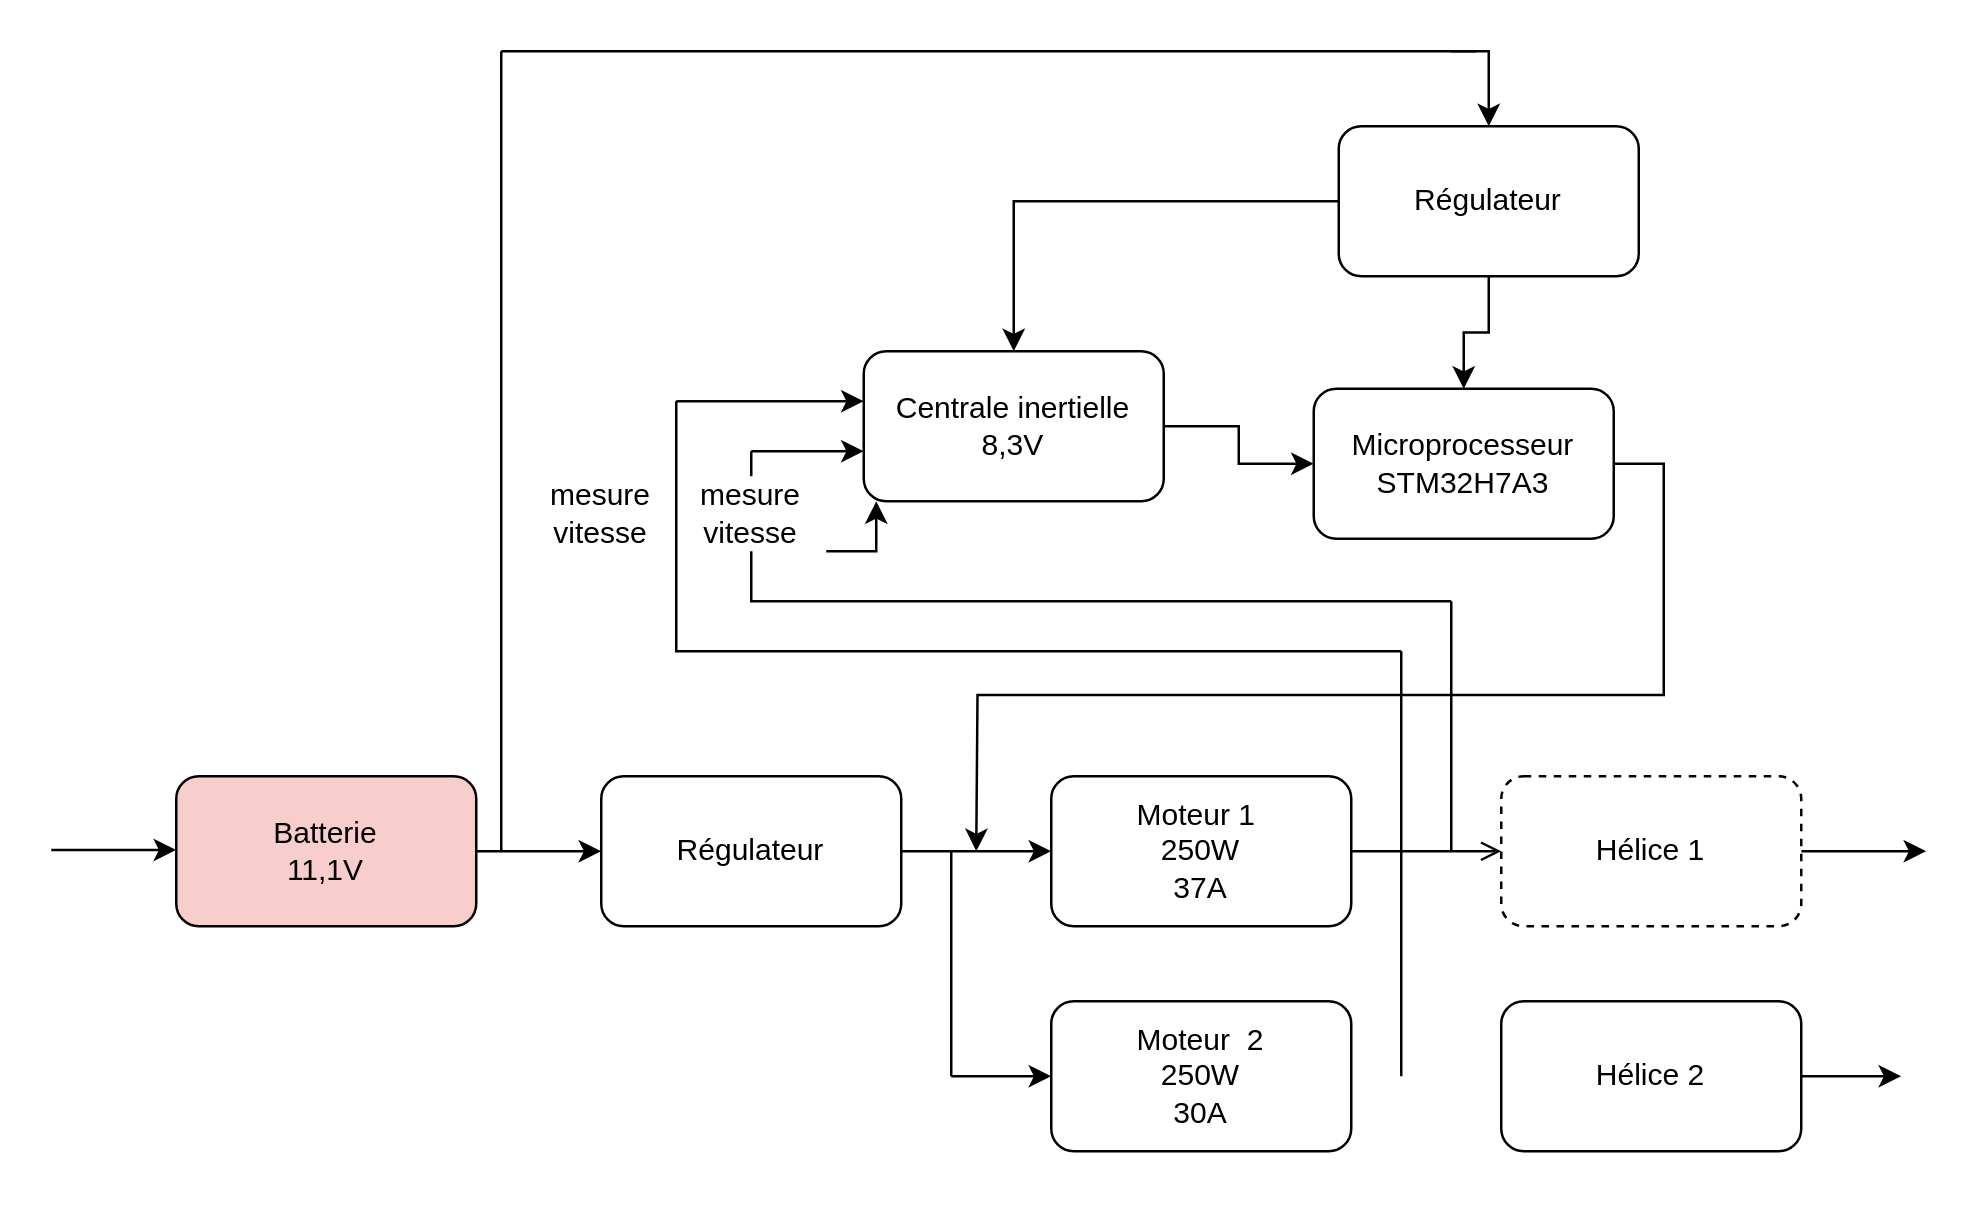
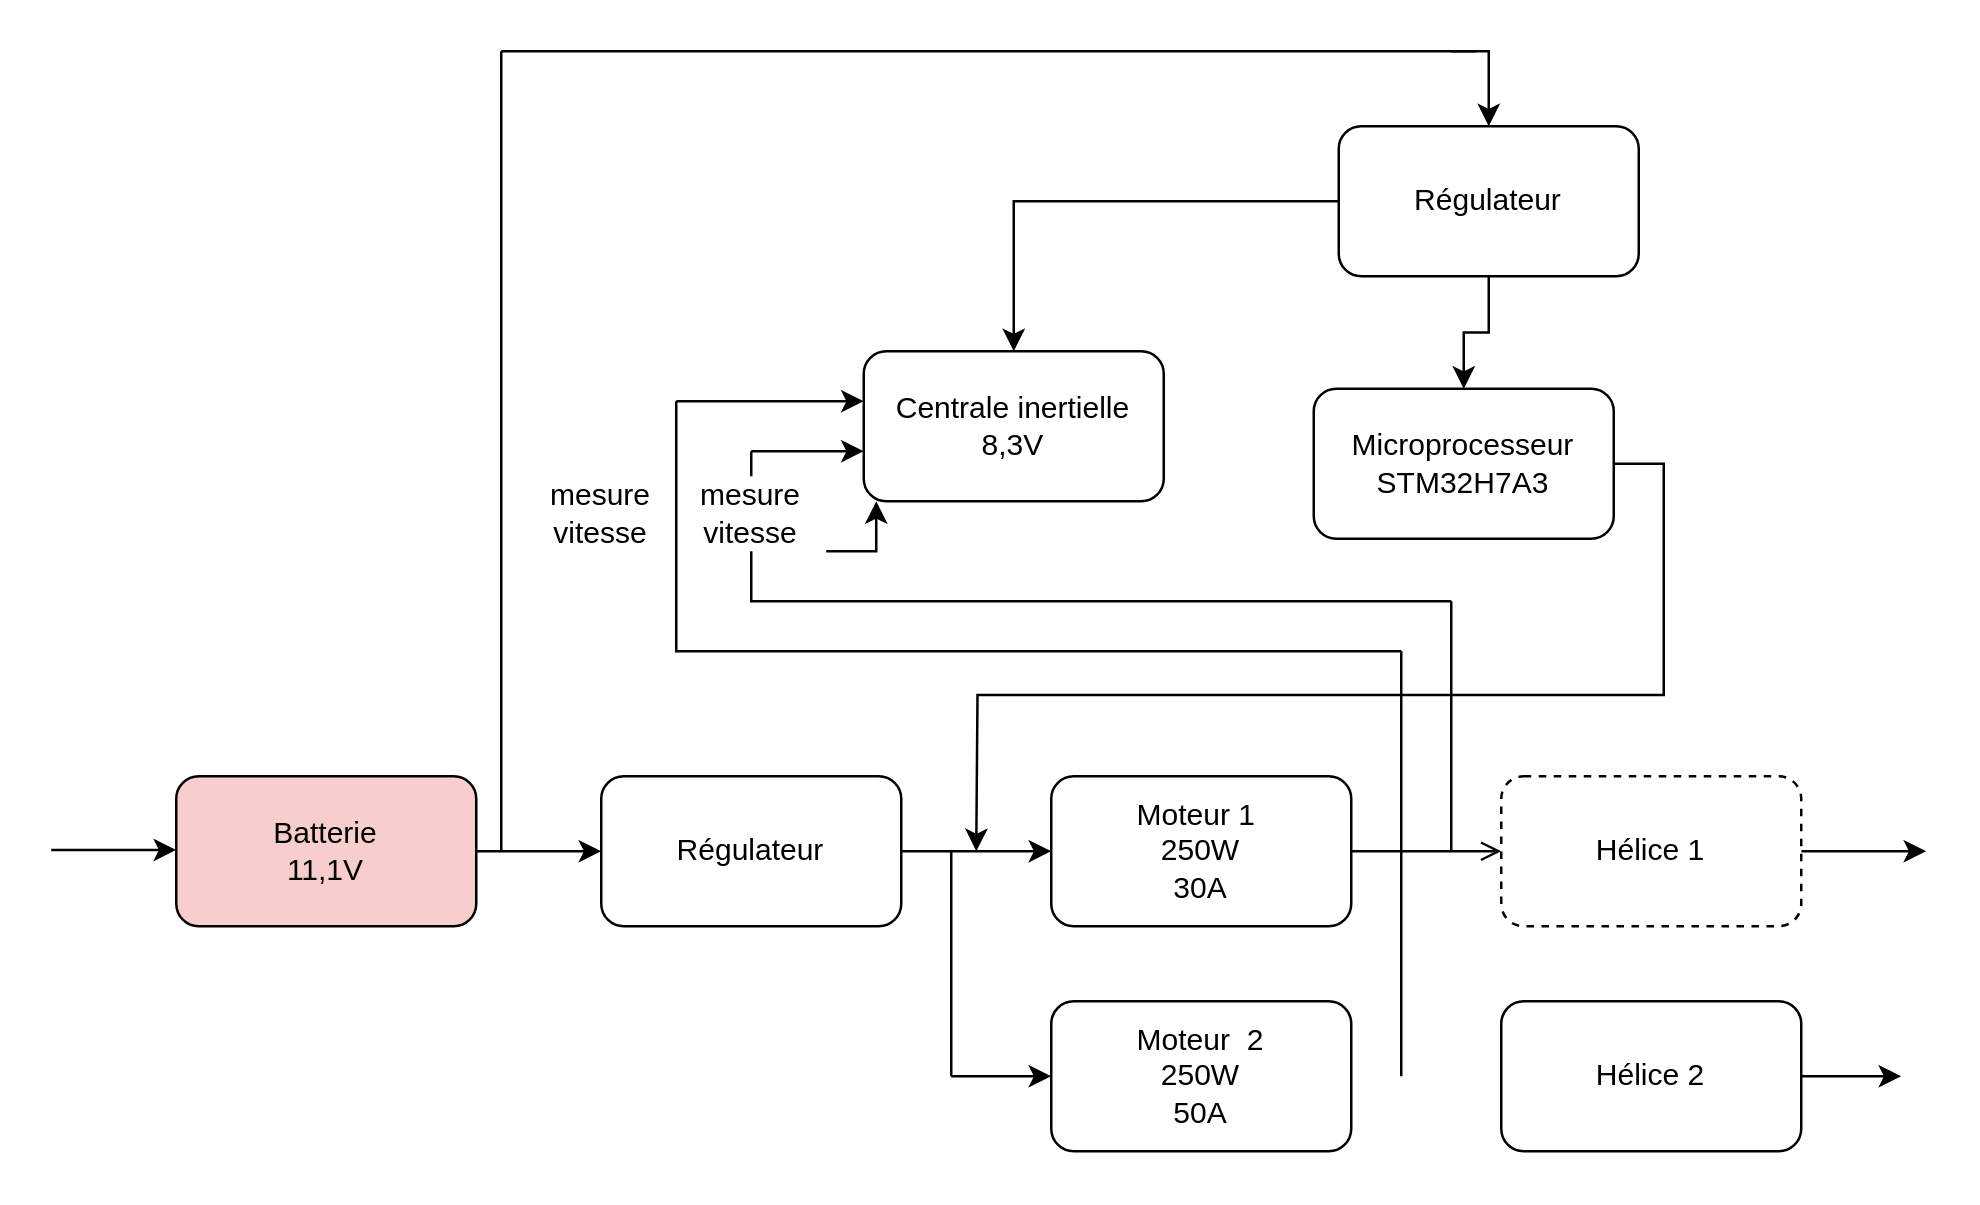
edge "Centrale inertielle 8,3V" -> "Microprocesseur STM32H7A3": removed
node "Moteur 1 250W 37A": label "Moteur 1 250W 37A" -> "Moteur 1 250W 30A"
node "Moteur 2 250W 30A": label "Moteur 2 250W 30A" -> "Moteur 2 250W 50A"
